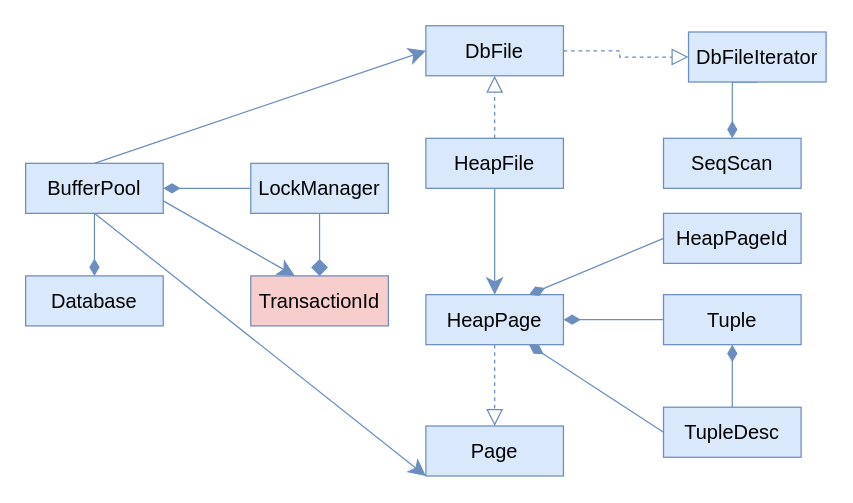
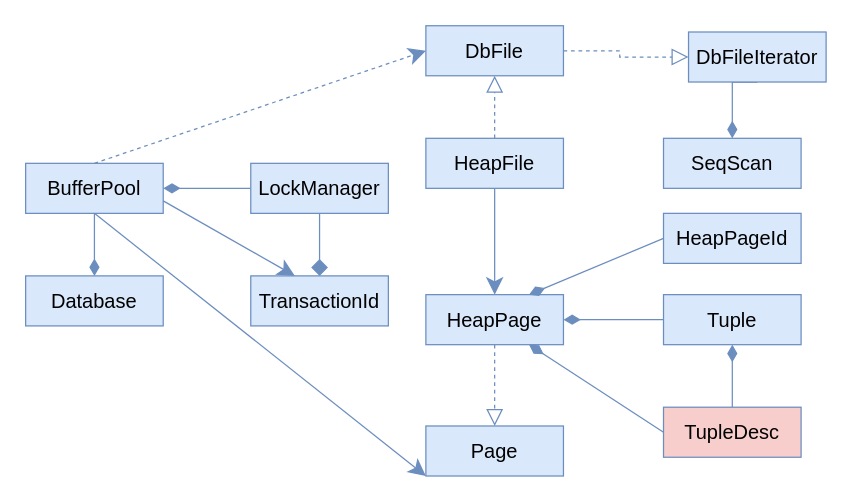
edge "BufferPool" -> "DbFile": style solid -> dashed
node "TransactionId": fillcolor #f8cecc -> #dae8fc
node "TupleDesc": fillcolor #dae8fc -> #f8cecc
